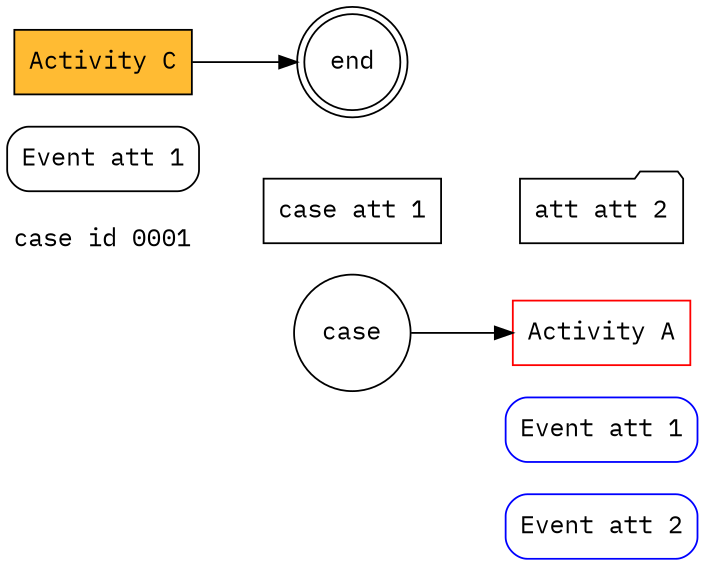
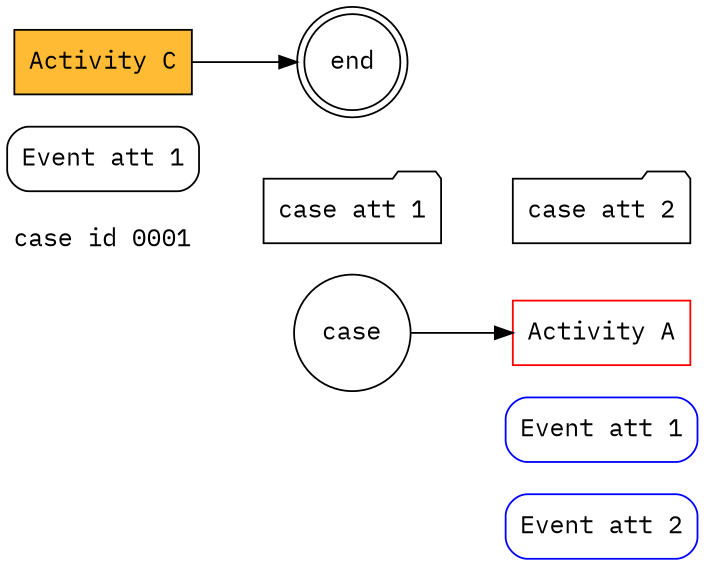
node "case att 1": shape box -> folder
node "att att 2": label "att att 2" -> "case att 2"
